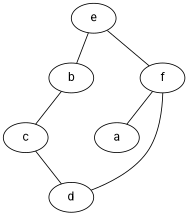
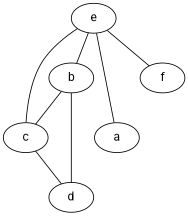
edge "e" -- "c": added
edge "f" -- "a": now "e" -- "a"
edge "f" -- "d": now "b" -- "d"
